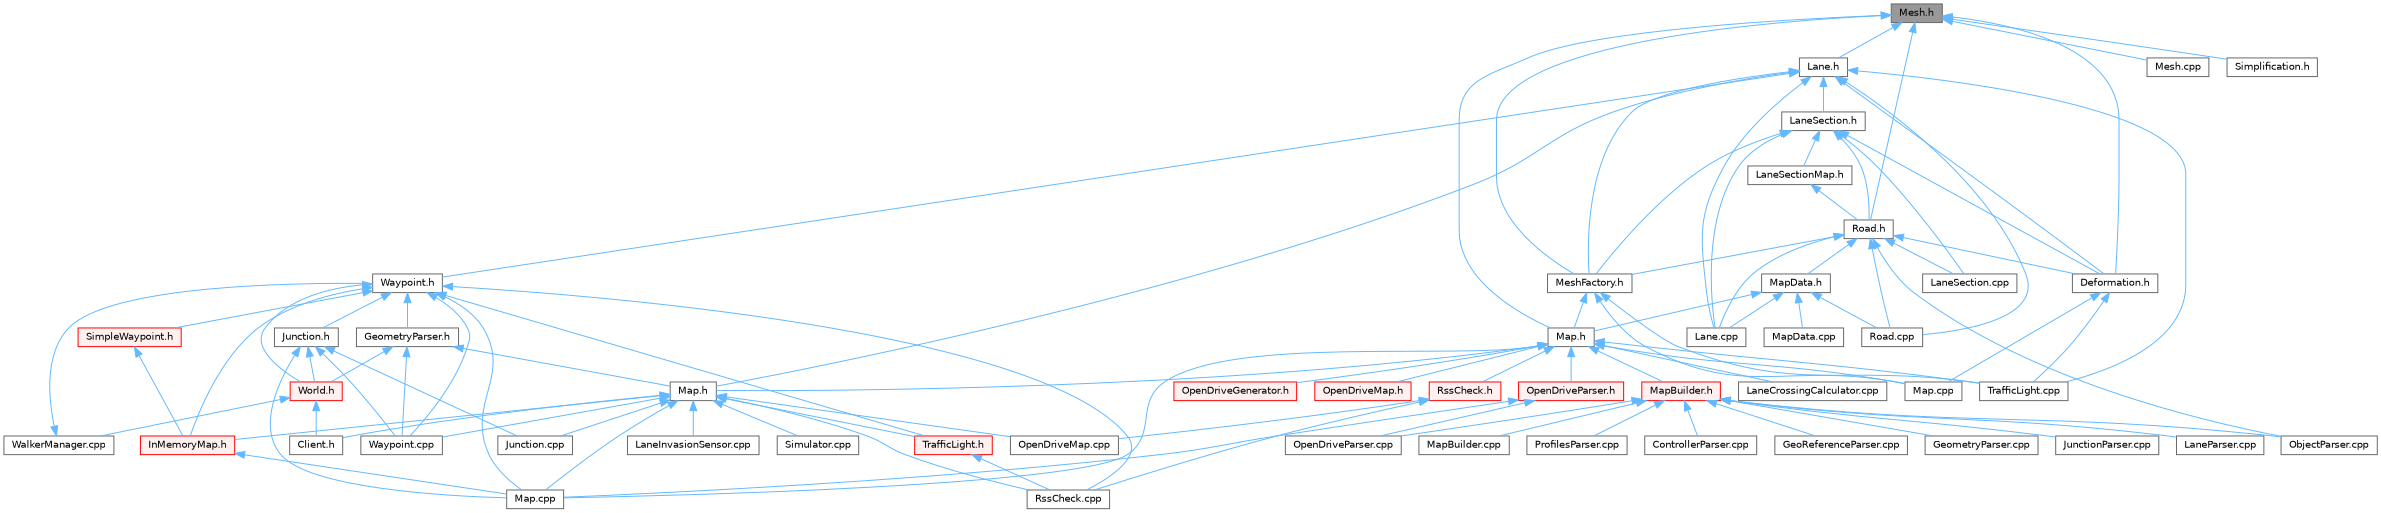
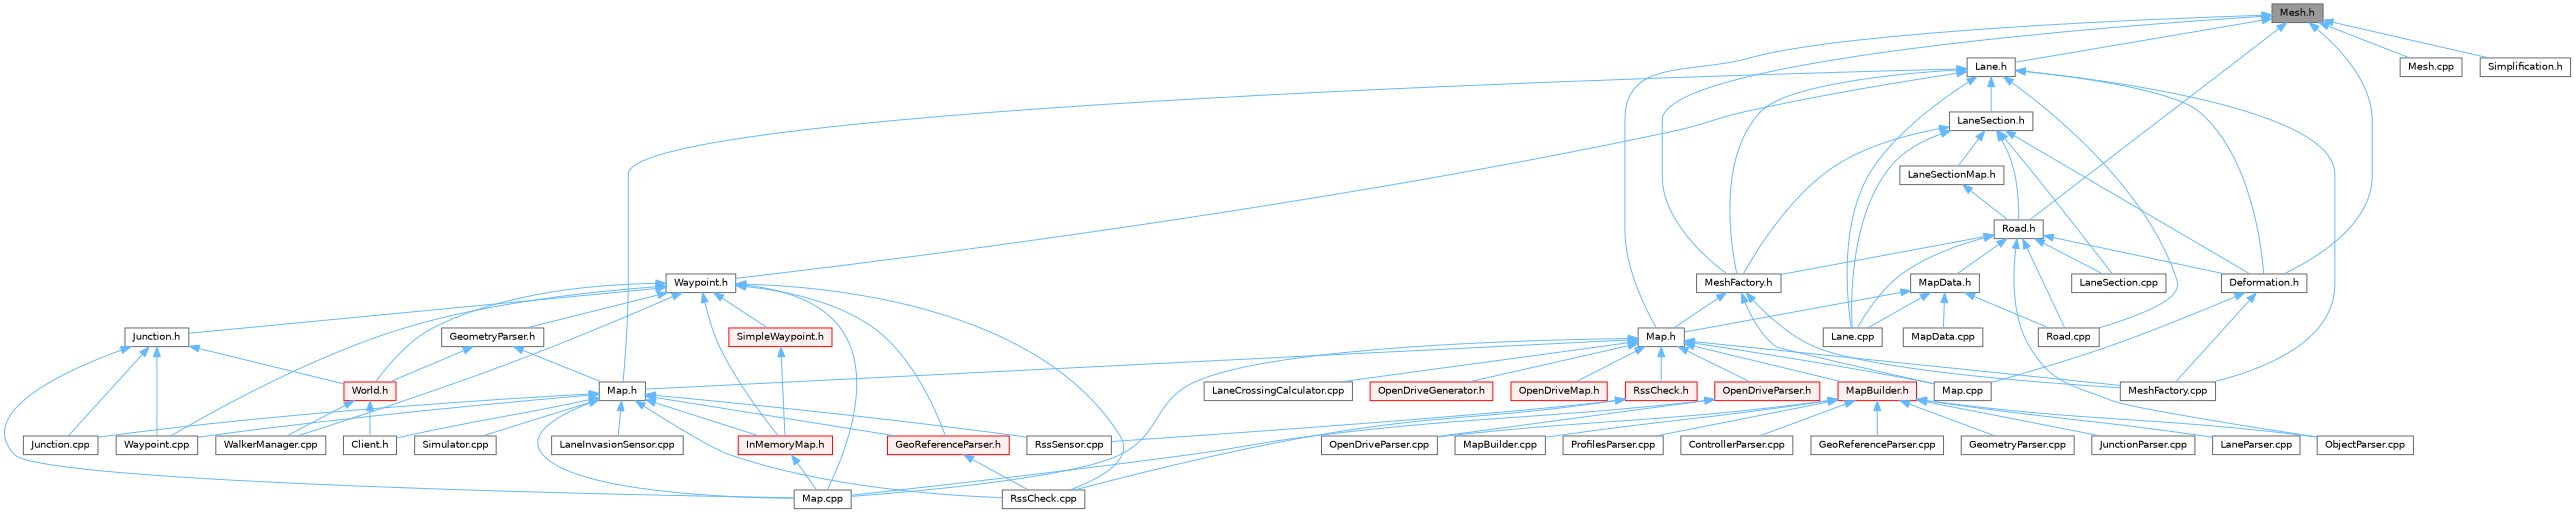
edge "Waypoint.h" -> "WalkerManager.cpp": reversed
node "TrafficLight.cpp": label "TrafficLight.cpp" -> "MeshFactory.cpp"
edge "Waypoint.cpp" -> "GeometryParser.h": removed
node "TrafficLight.h": label "TrafficLight.h" -> "GeoReferenceParser.h"
node "OpenDriveMap.cpp": label "OpenDriveMap.cpp" -> "RssSensor.cpp"
